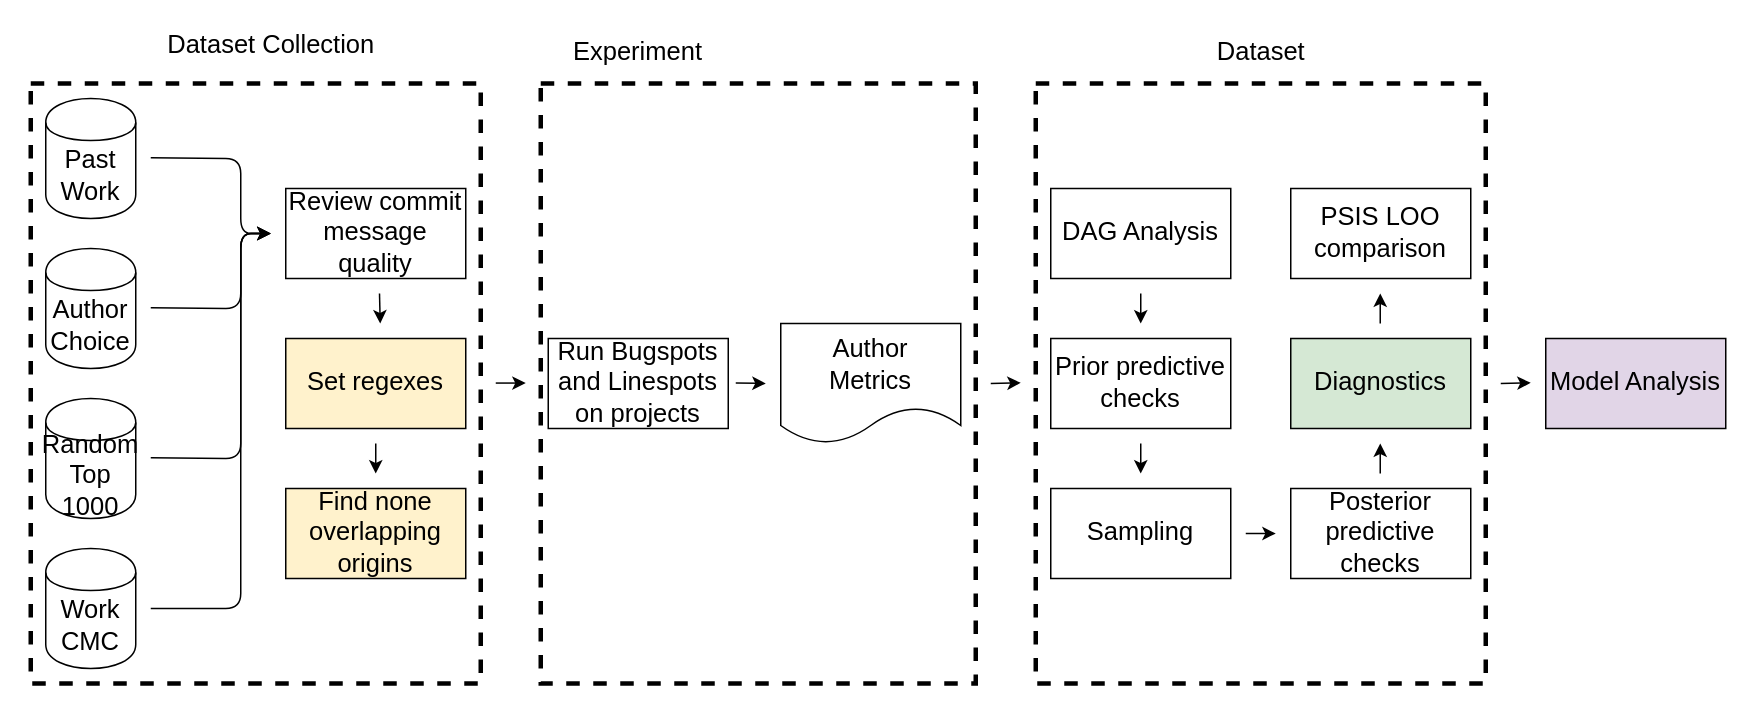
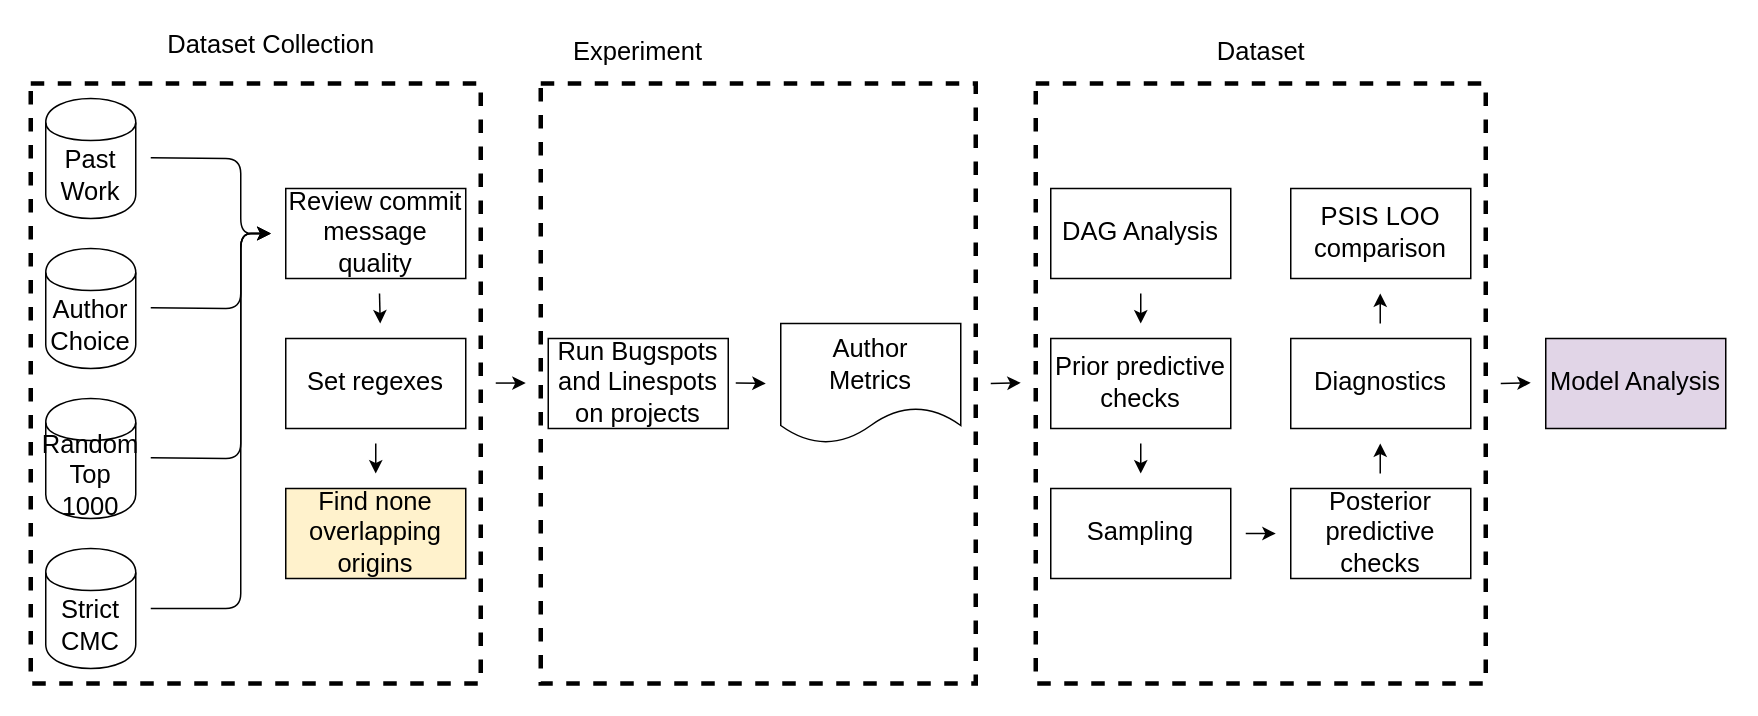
node "Set regexes": fillcolor #fff2cc -> #ffffff
node "Diagnostics": fillcolor #d5e8d4 -> #ffffff
node "Work CMC": label "Work CMC" -> "Strict CMC"
